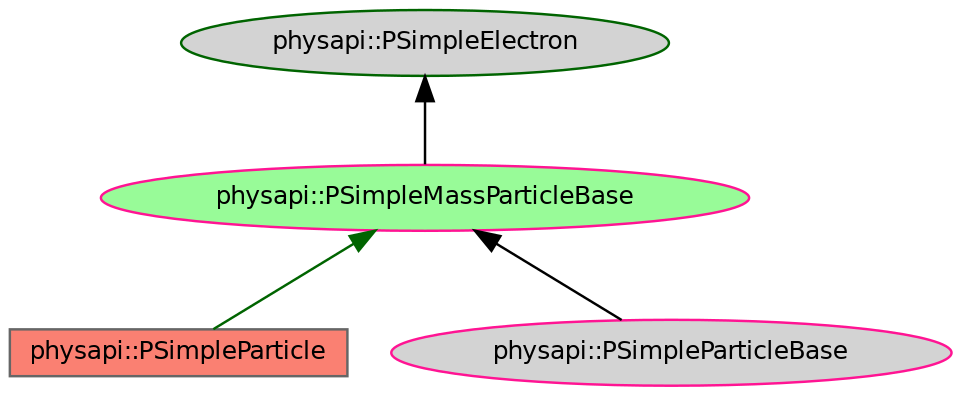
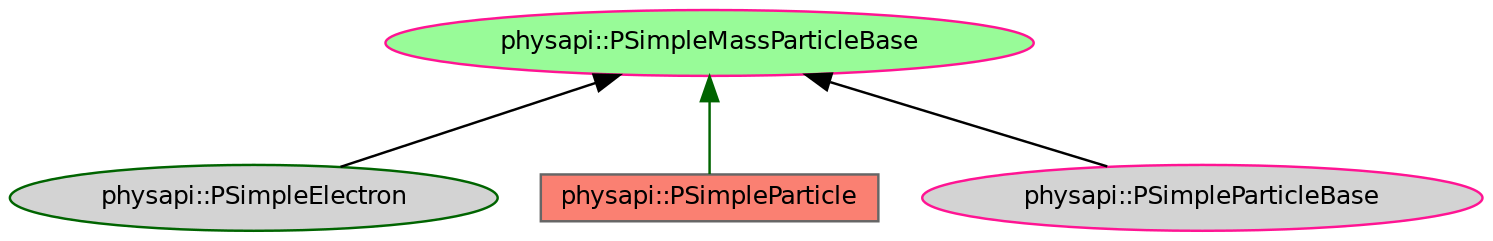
edge "physapi::PSimpleMassParticleBase" -> "physapi::PSimpleElectron": reversed
